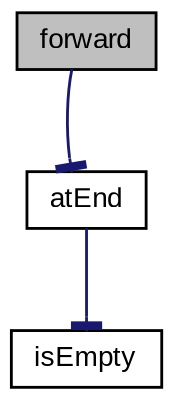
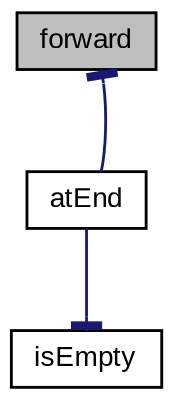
edge "forward" -> "atEnd": reversed
